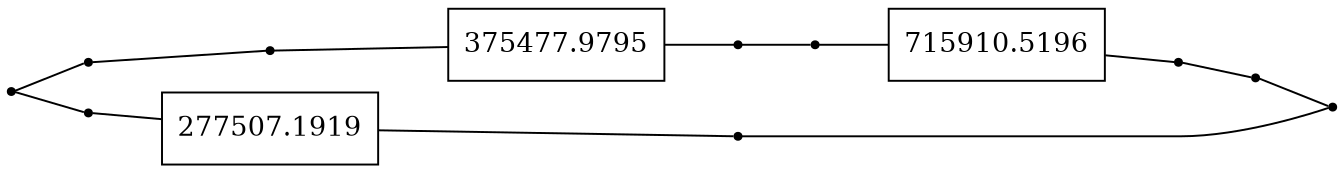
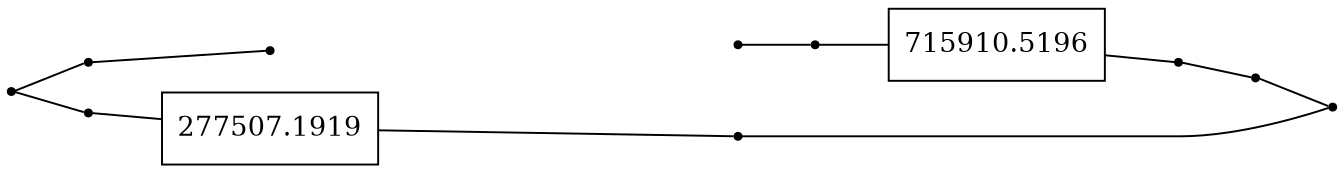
node "375477.9795": removed
